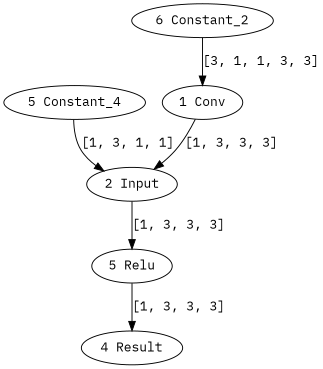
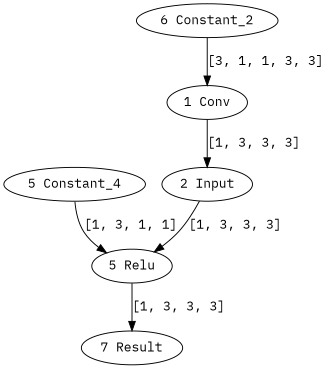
edge "5 Constant_4" -> "2 Input": now "5 Constant_4" -> "5 Relu"
node "4 Result": label "4 Result" -> "7 Result"
